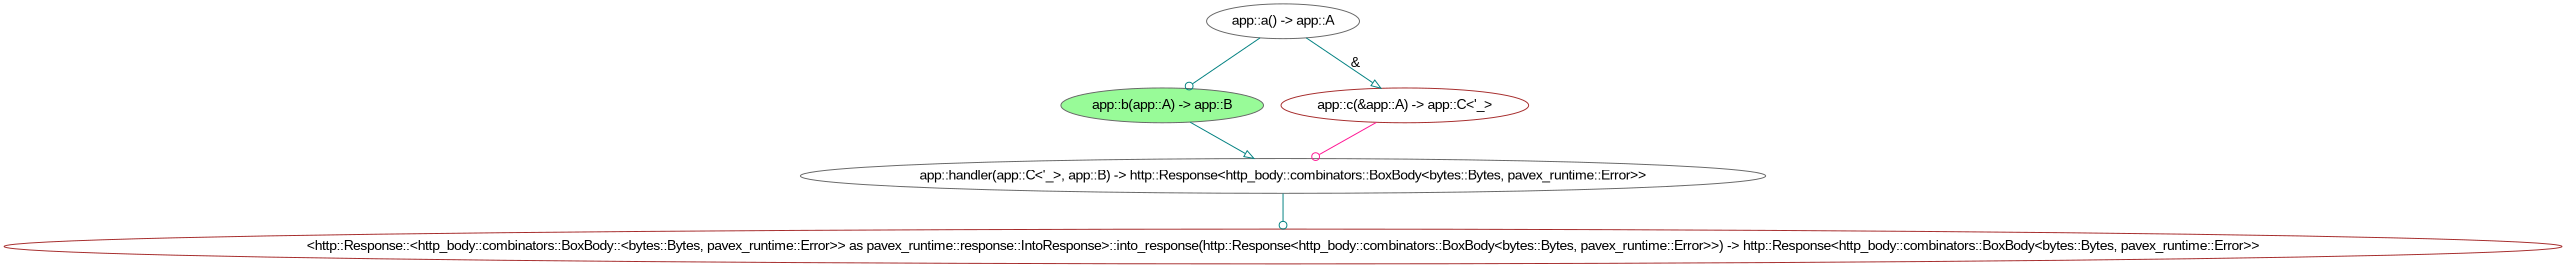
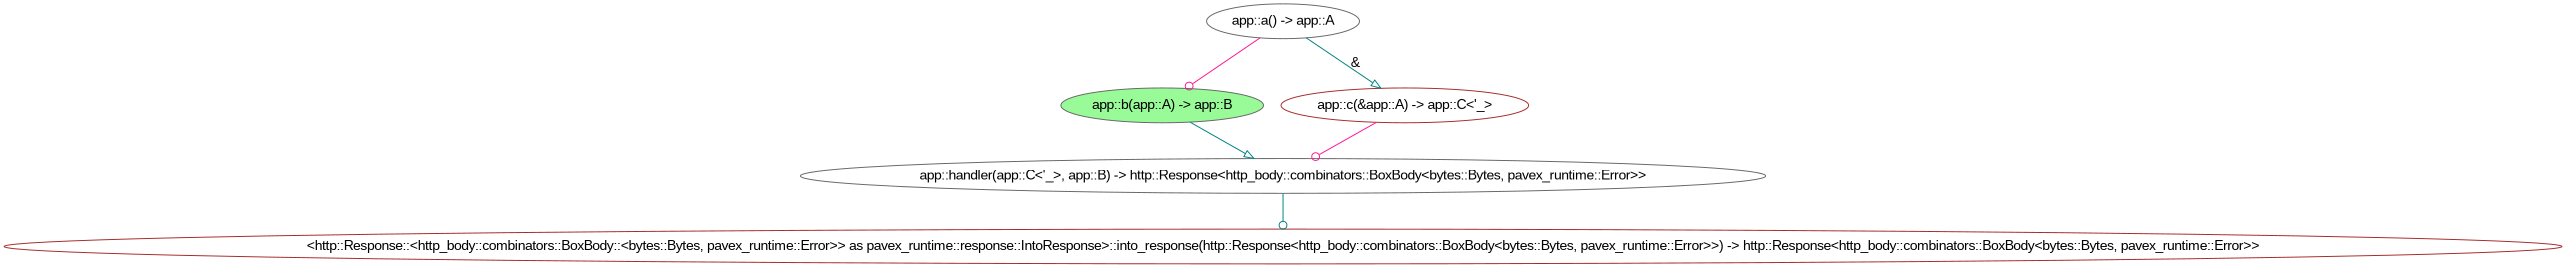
edge "app::a() -> app::A" -> "app::b(app::A) -> app::B": color teal -> deeppink
